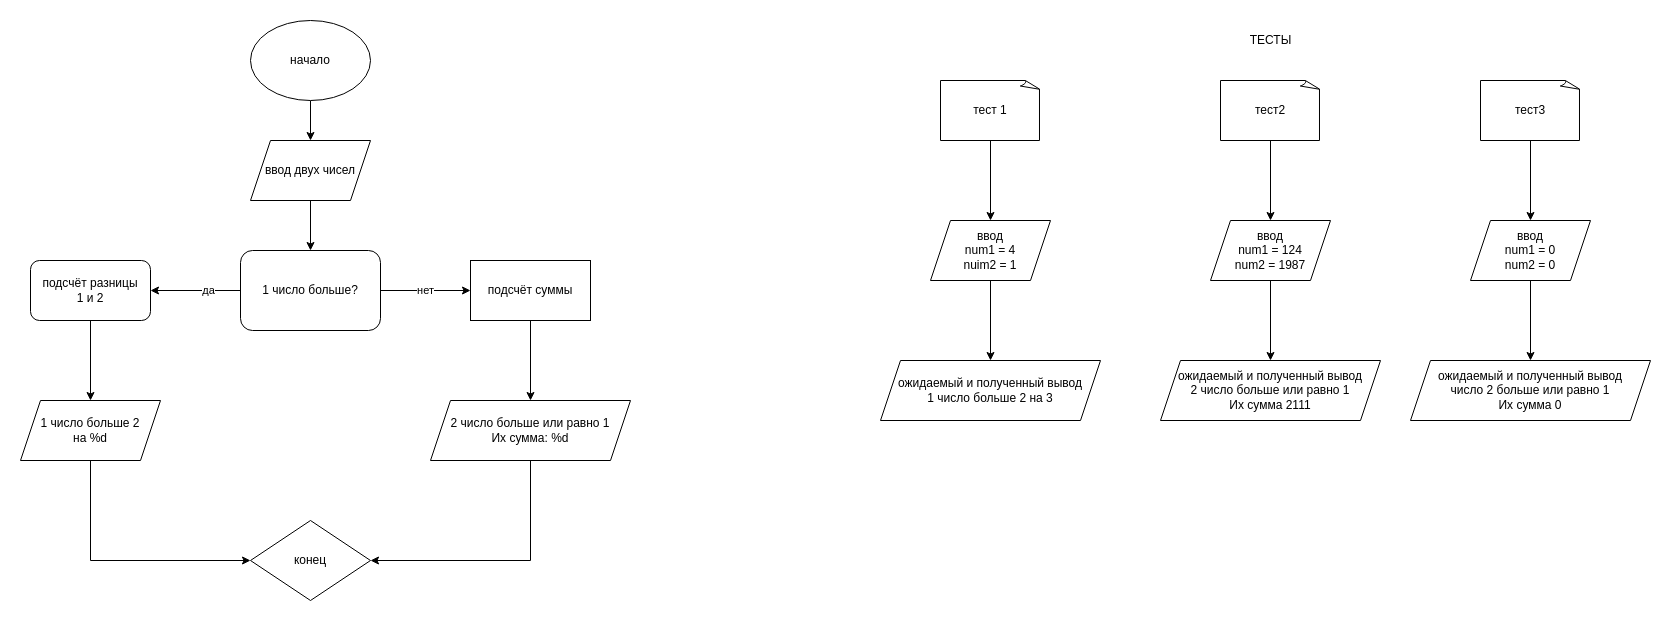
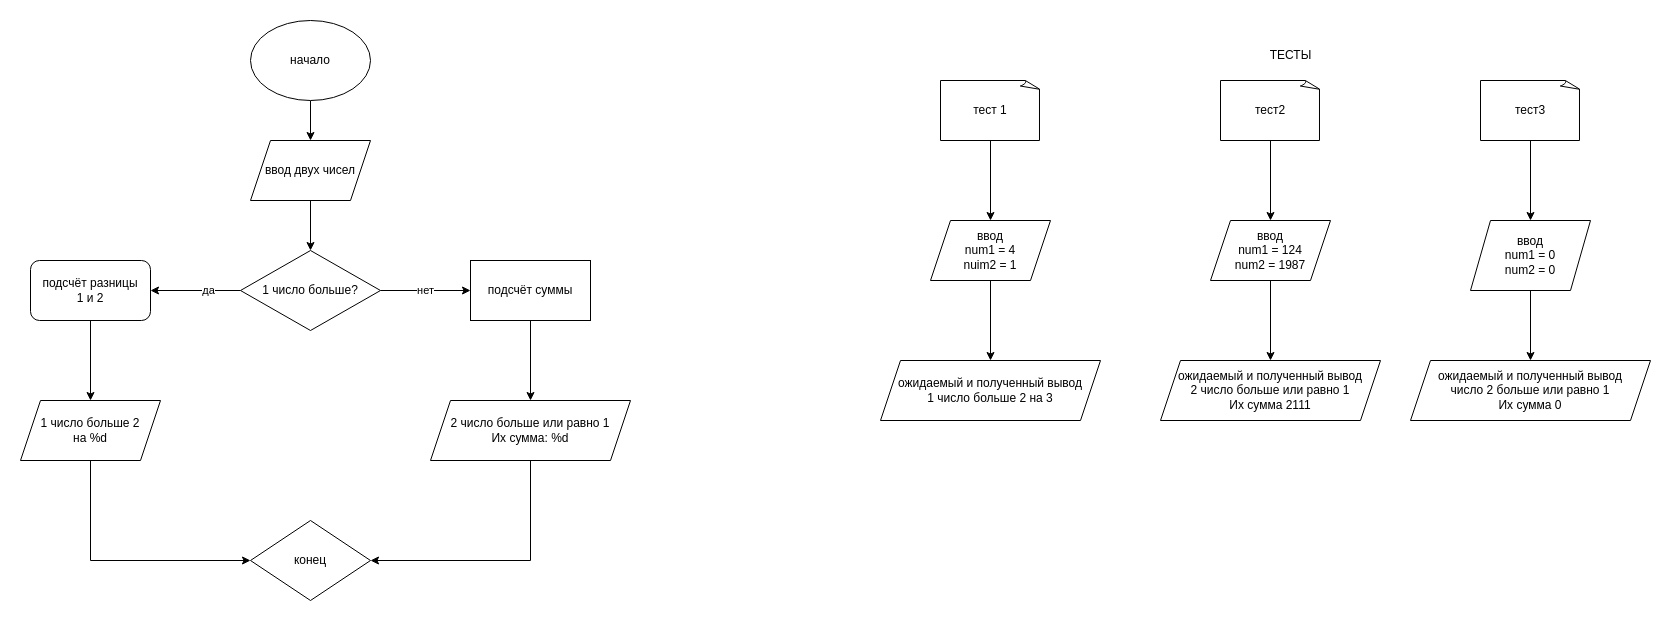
node "ТЕСТЫ": moved (1271, 41) -> (1291, 56)
node "ввод num1 = 0 num2 = 0": size 120x60 -> 120x70
node "1 число больше?": shape rounded rectangle -> diamond
